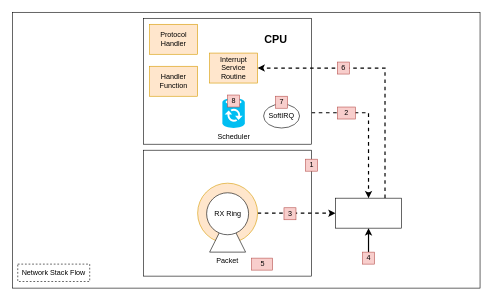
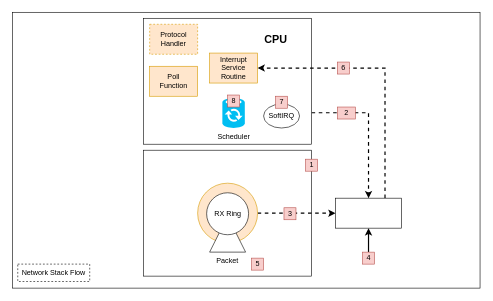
node "Protocol Handler": style solid -> dashed
node "Handler Function": label "Handler Function" -> "Poll Function"
node "5": size 21x12 -> 12x12
